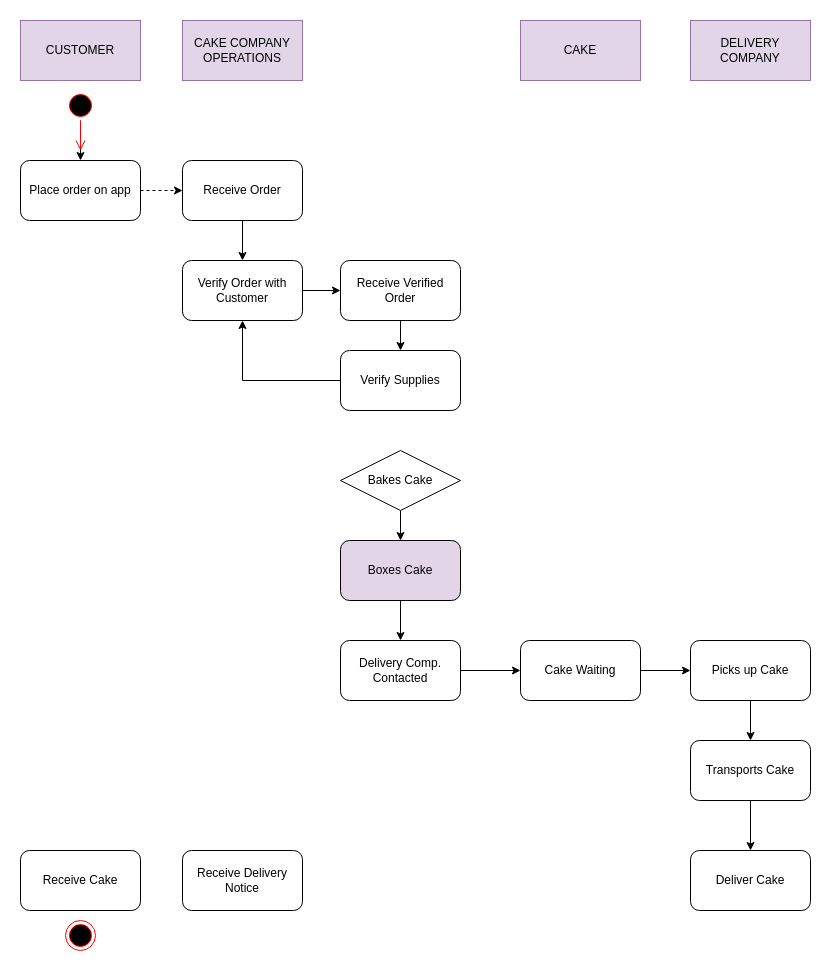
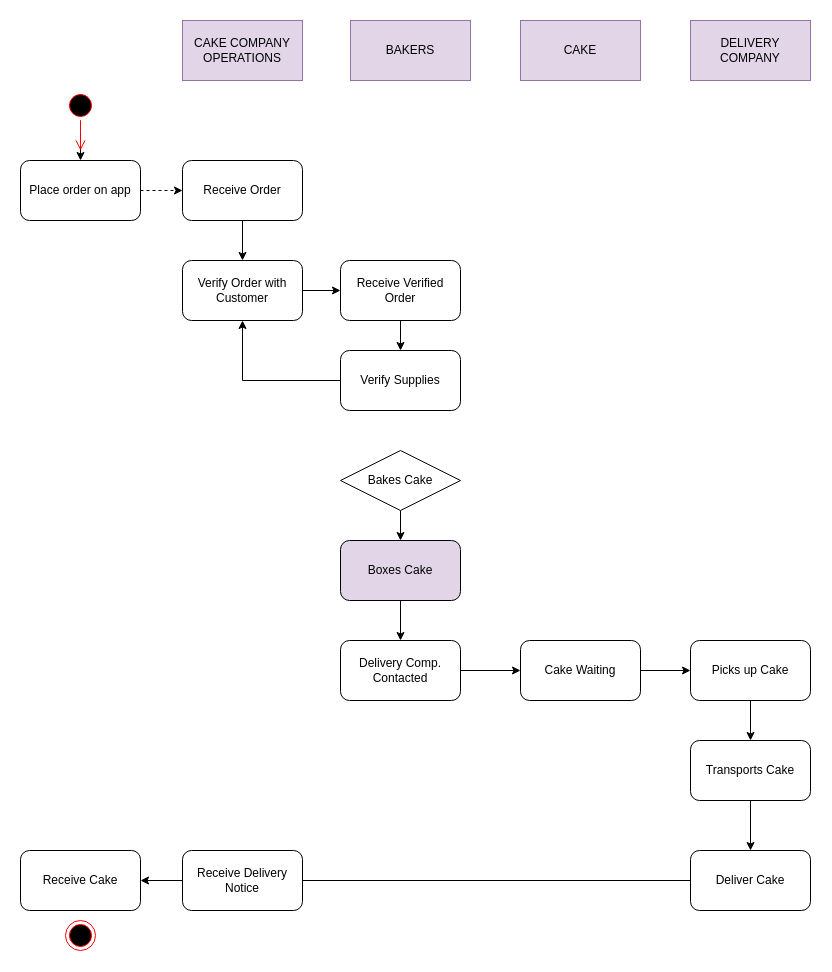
node "CUSTOMER": removed
node "BAKERS": added
edge "Deliver Cake" -> "Receive Cake": added
